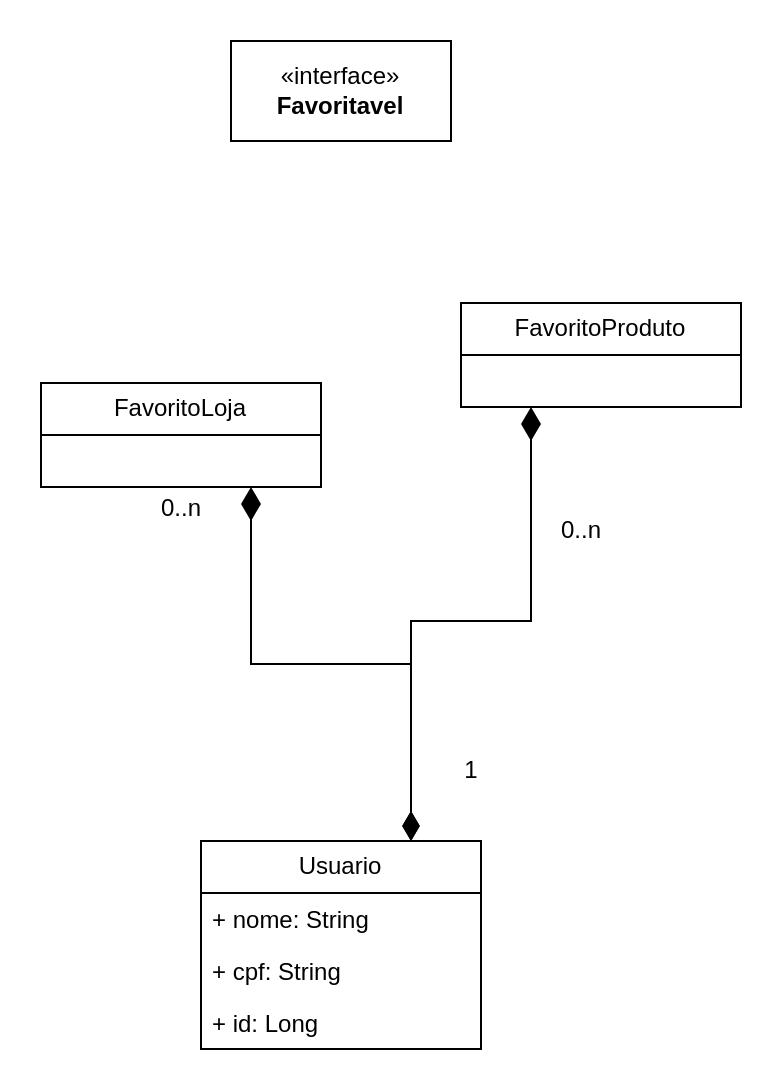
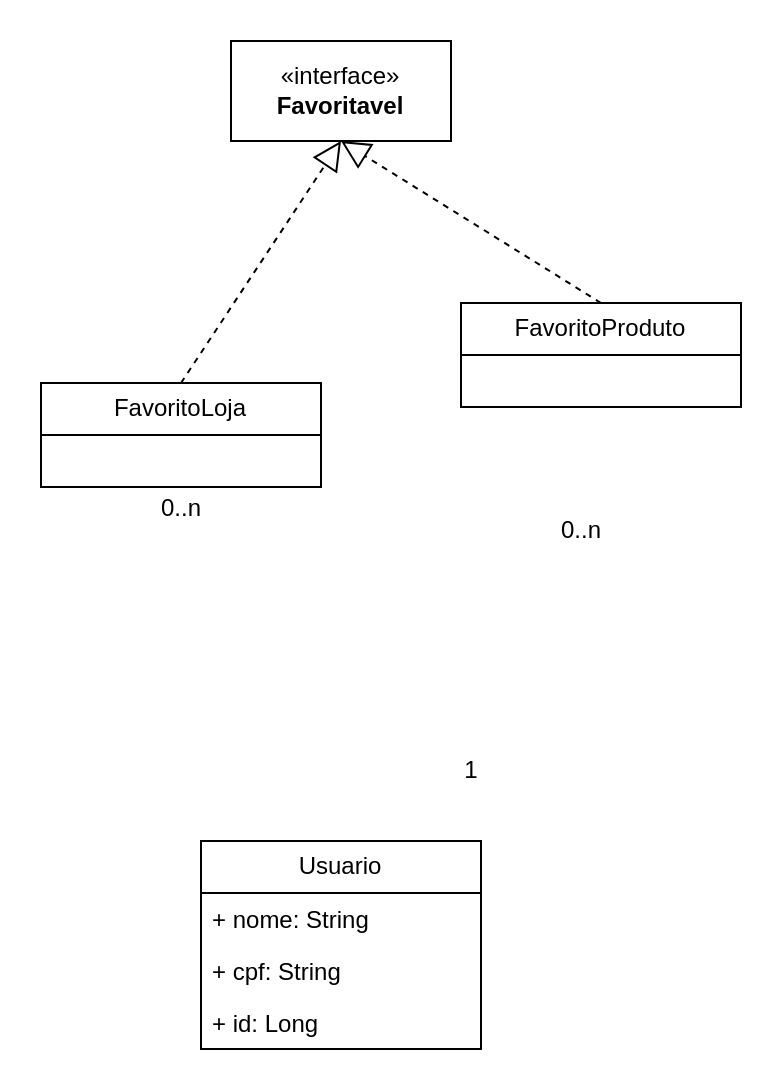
edge "FavoritoProduto" -> "«interface» Favoritavel": added
edge "FavoritoLoja" -> "«interface» Favoritavel": added
edge "FavoritoProduto" -- "Usuario": removed
edge "FavoritoLoja" -- "Usuario": removed
